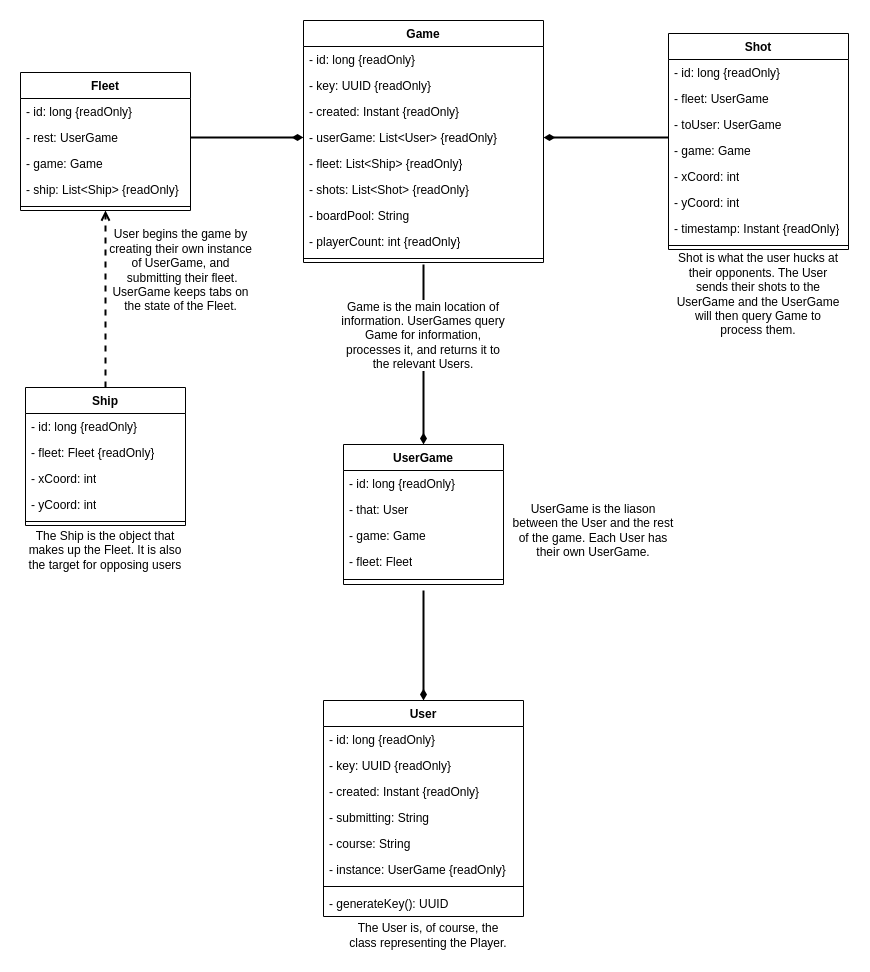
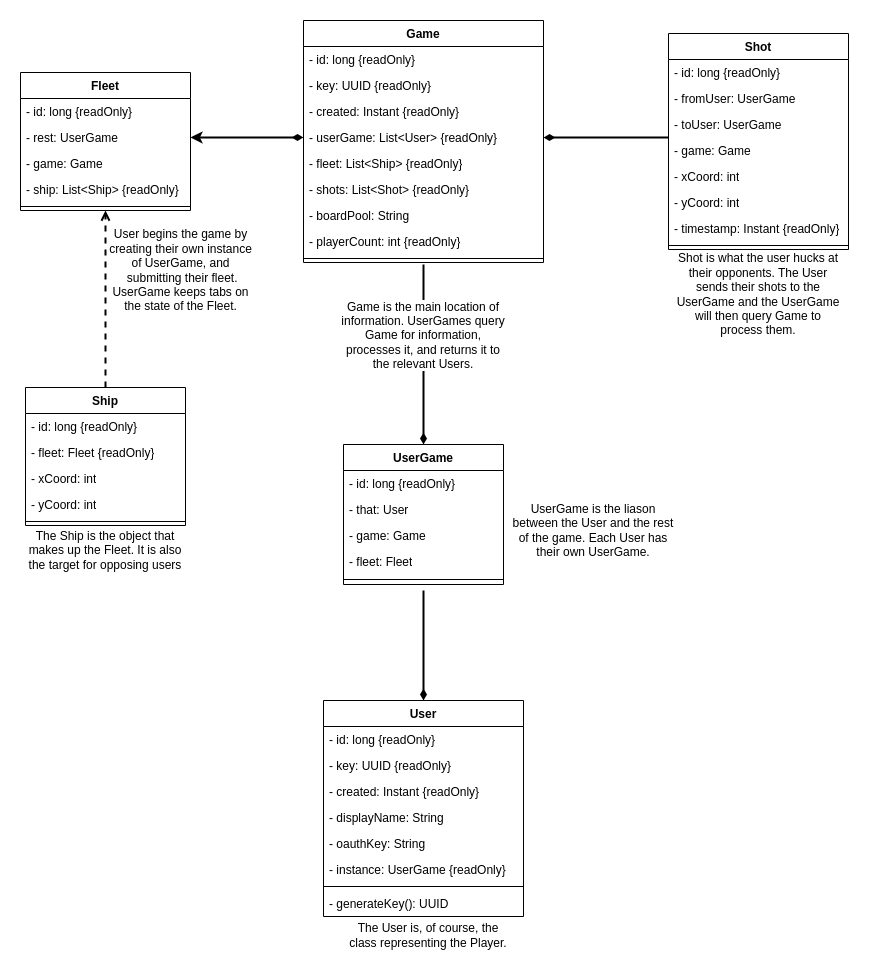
node "- fleet: UserGame": label "- fleet: UserGame" -> "- fromUser: UserGame"
edge "- rest: UserGame" -> "- userGame: List<User> {readOnly}": arrowhead none -> classic
node "- submitting: String": label "- submitting: String" -> "- displayName: String"
node "- course: String": label "- course: String" -> "- oauthKey: String"
